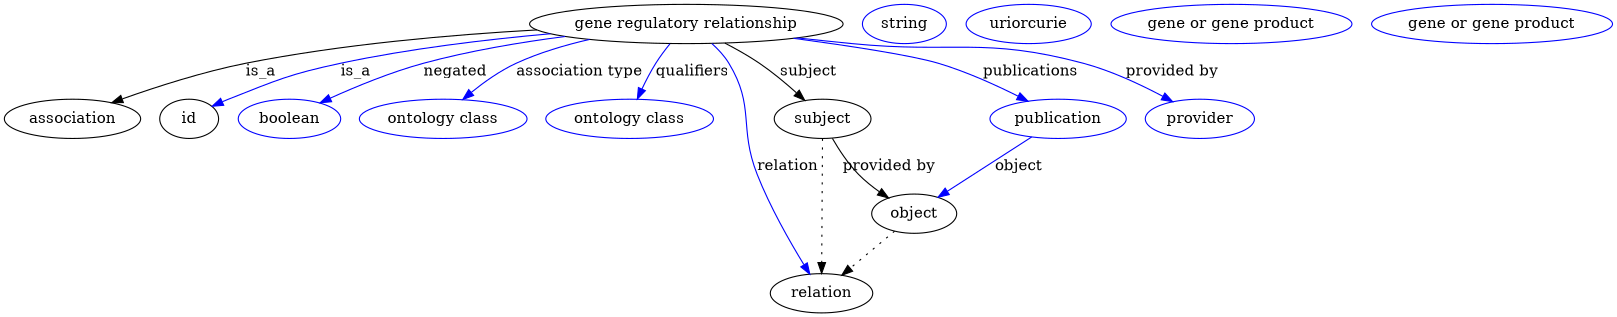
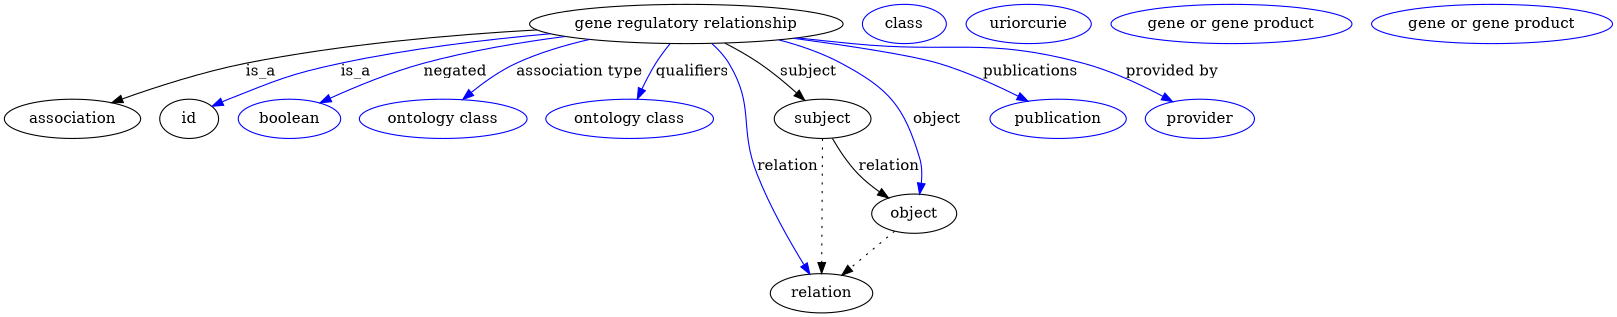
node "string": label "string" -> "class"
edge "publication" -> "object": now "gene regulatory relationship" -> "object"
edge "subject" -> "object": label "provided by" -> "relation"
